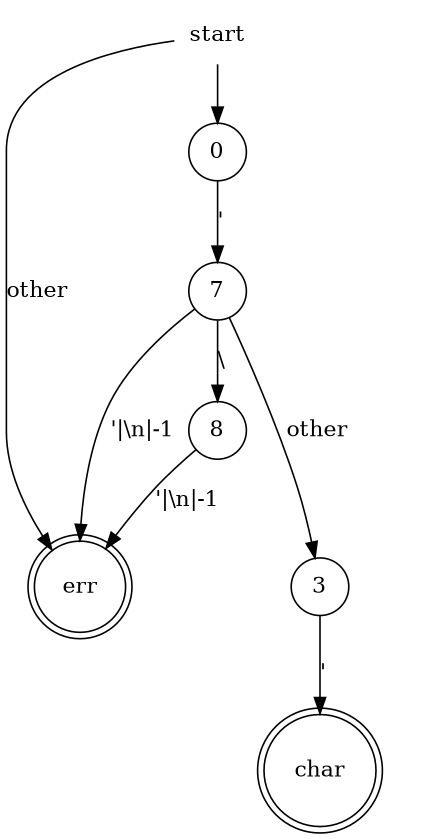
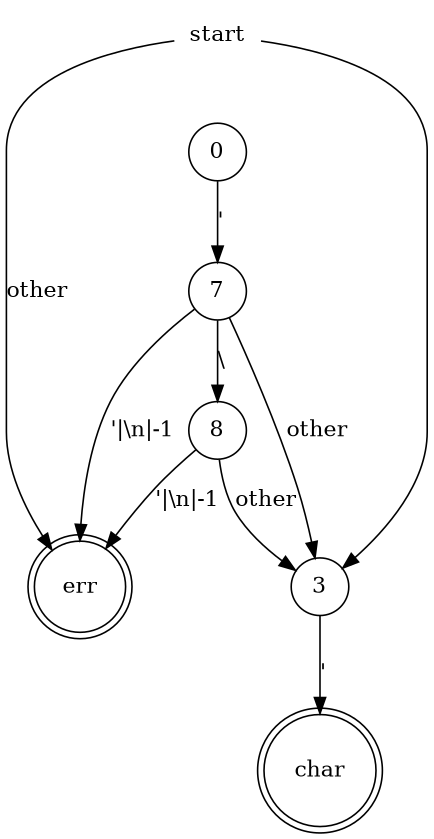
edge "start" -> "0": now "start" -> "3"
edge "8" -> "3": added, label "other"
